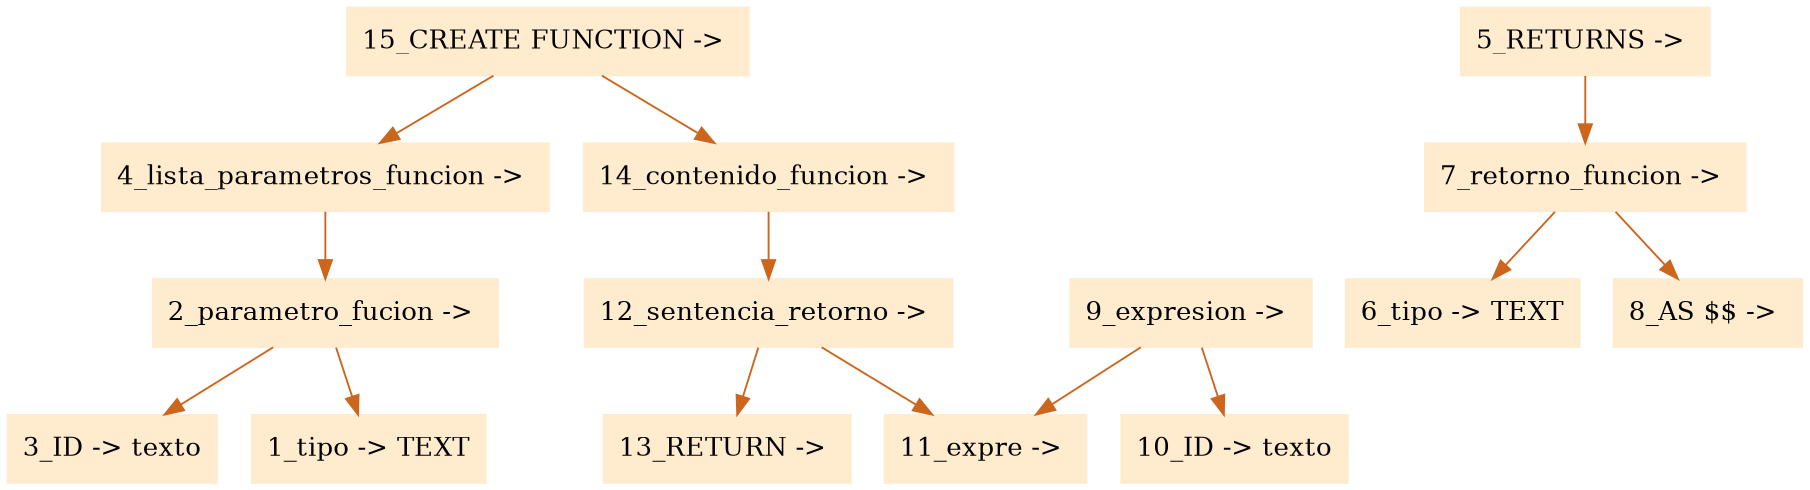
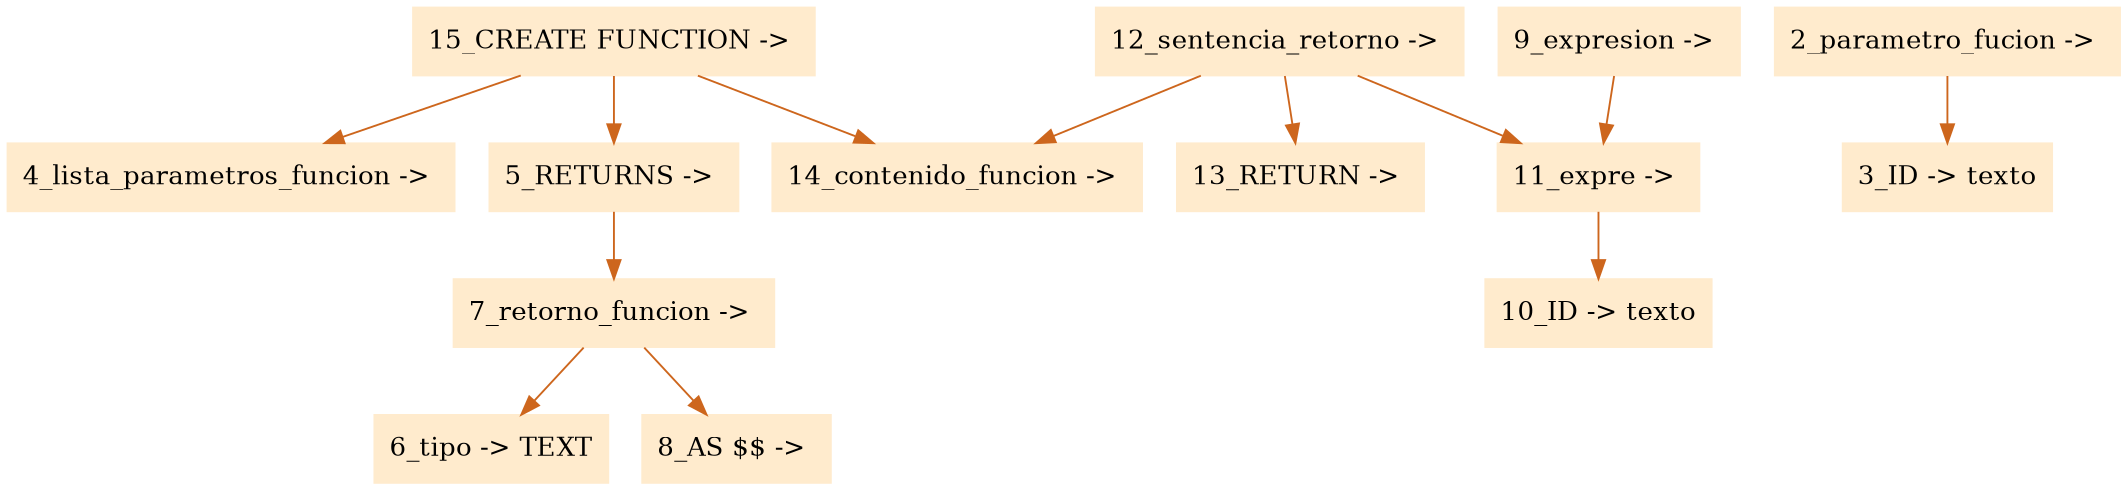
edge "15_CREATE FUNCTION ->" -> "5_RETURNS ->": added
edge "4_lista_parametros_funcion ->" -> "2_parametro_fucion ->": removed
edge "14_contenido_funcion ->" -> "12_sentencia_retorno ->": reversed
edge "9_expresion ->" -> "10_ID -> texto": now "11_expre ->" -> "10_ID -> texto"
node "1_tipo -> TEXT": removed
